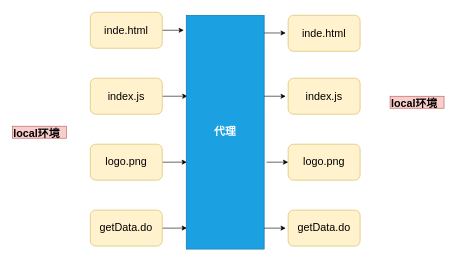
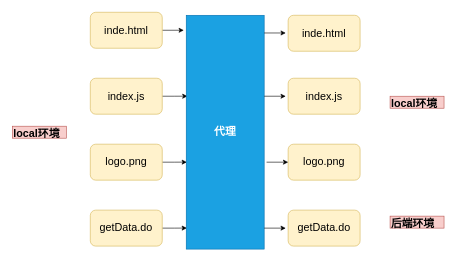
node "后端环境": added
